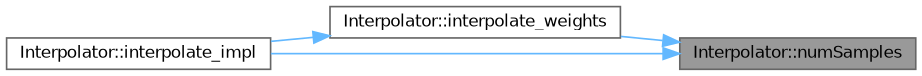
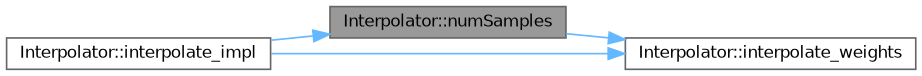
edge "Interpolator::interpolate_weights" -> "Interpolator::numSamples": reversed
